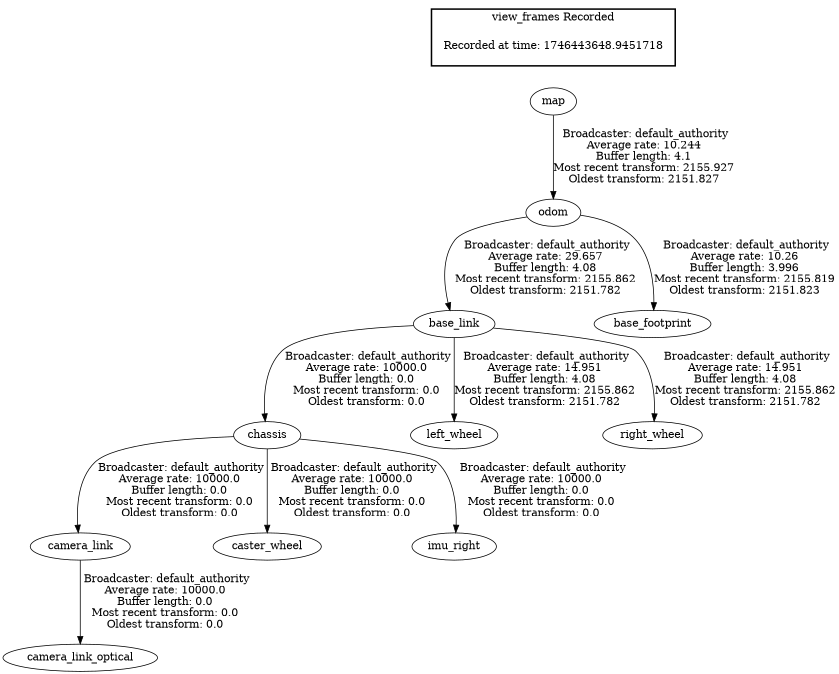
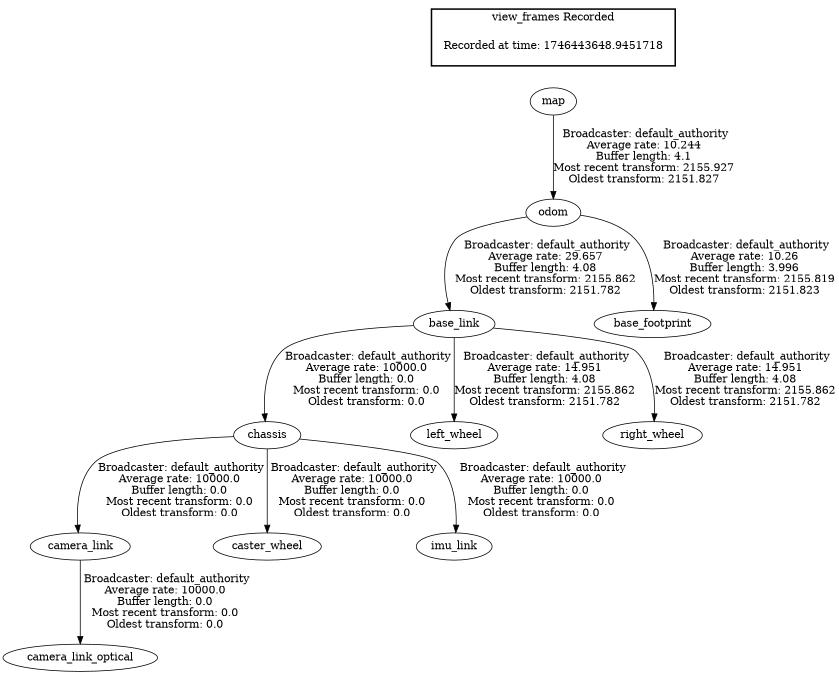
node "imu_right": label "imu_right" -> "imu_link"
